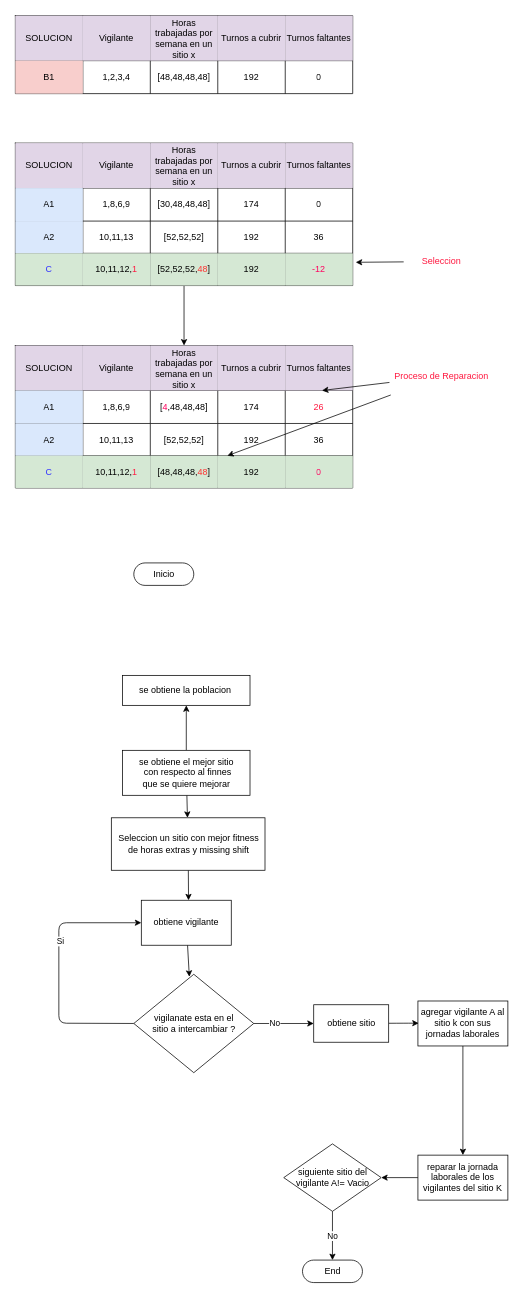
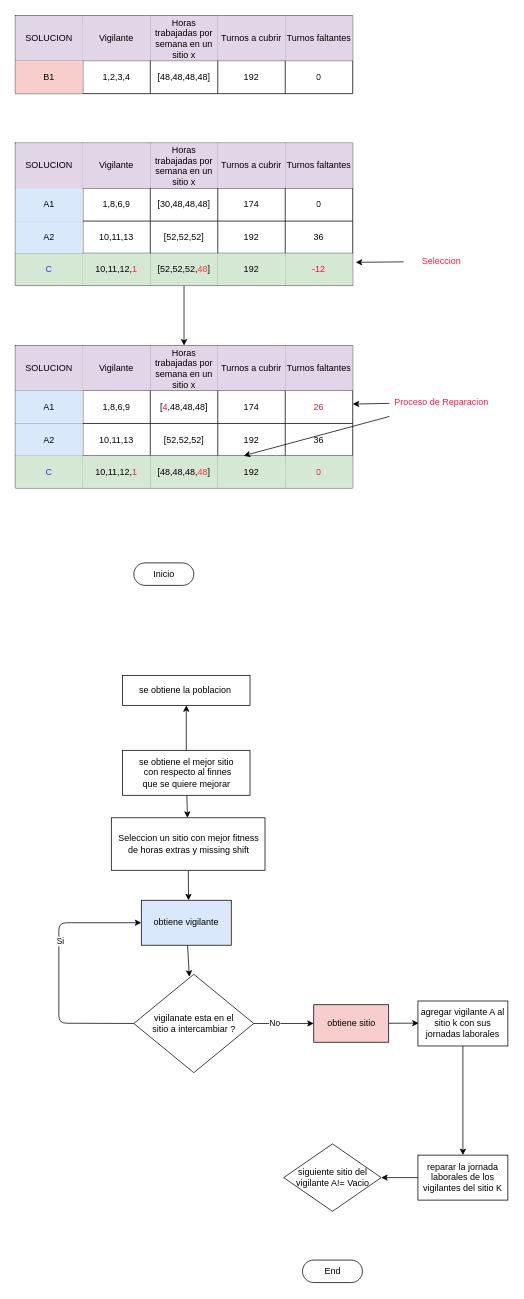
node "Proceso de Reparacion": moved (441, 376) -> (441, 402)
node "obtiene vigilante": fillcolor #ffffff -> #dae8fc
node "obtiene sitio": fillcolor #ffffff -> #f8cecc
edge "siguiente sitio del vigilante A!= Vacio" -> "End": removed, label "No"
